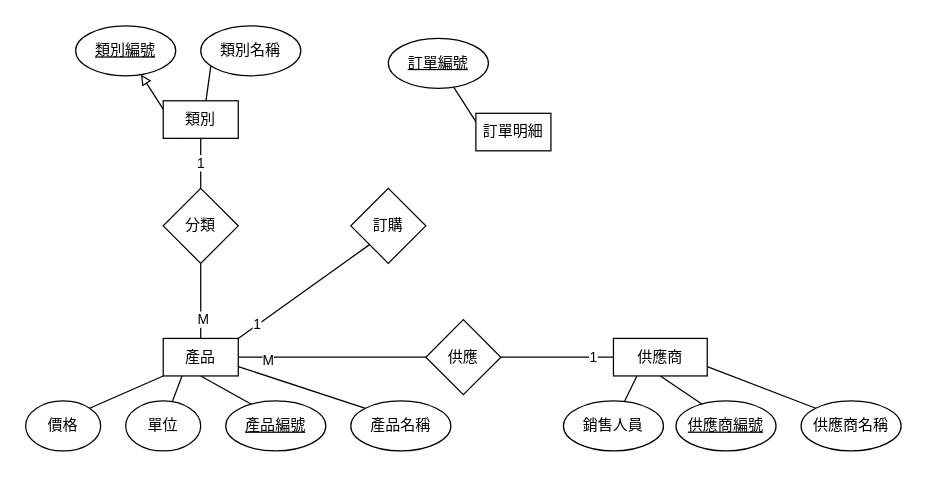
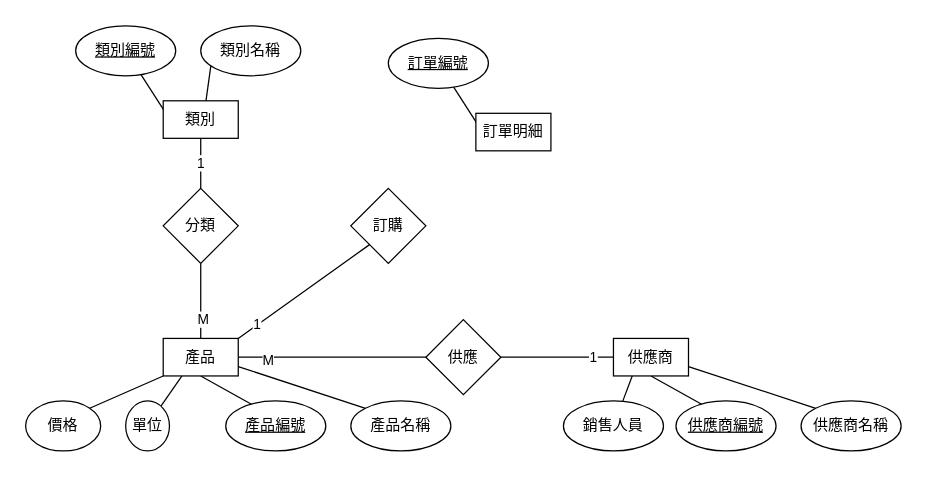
edge "類別" -> "類別編號": arrowhead block -> none
node "供應商": size 94x38 -> 75x38
node "單位": size 75x50 -> 44x50
